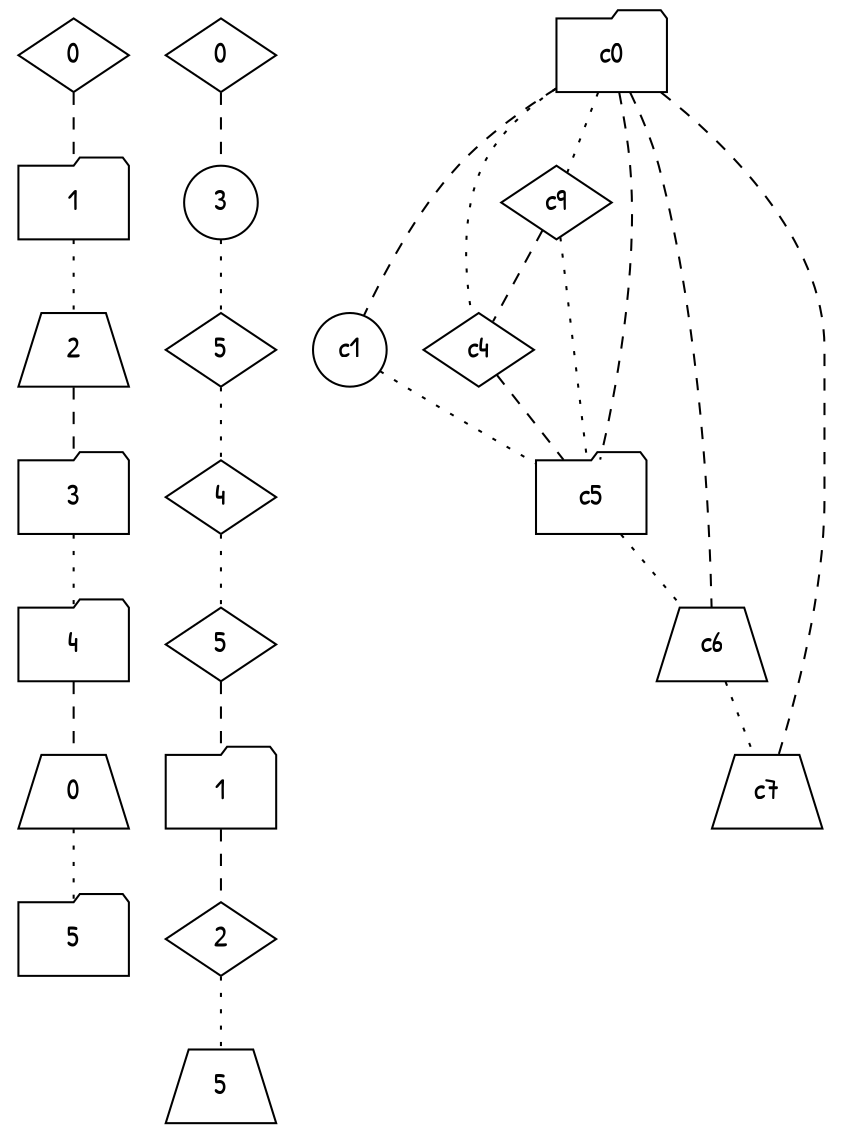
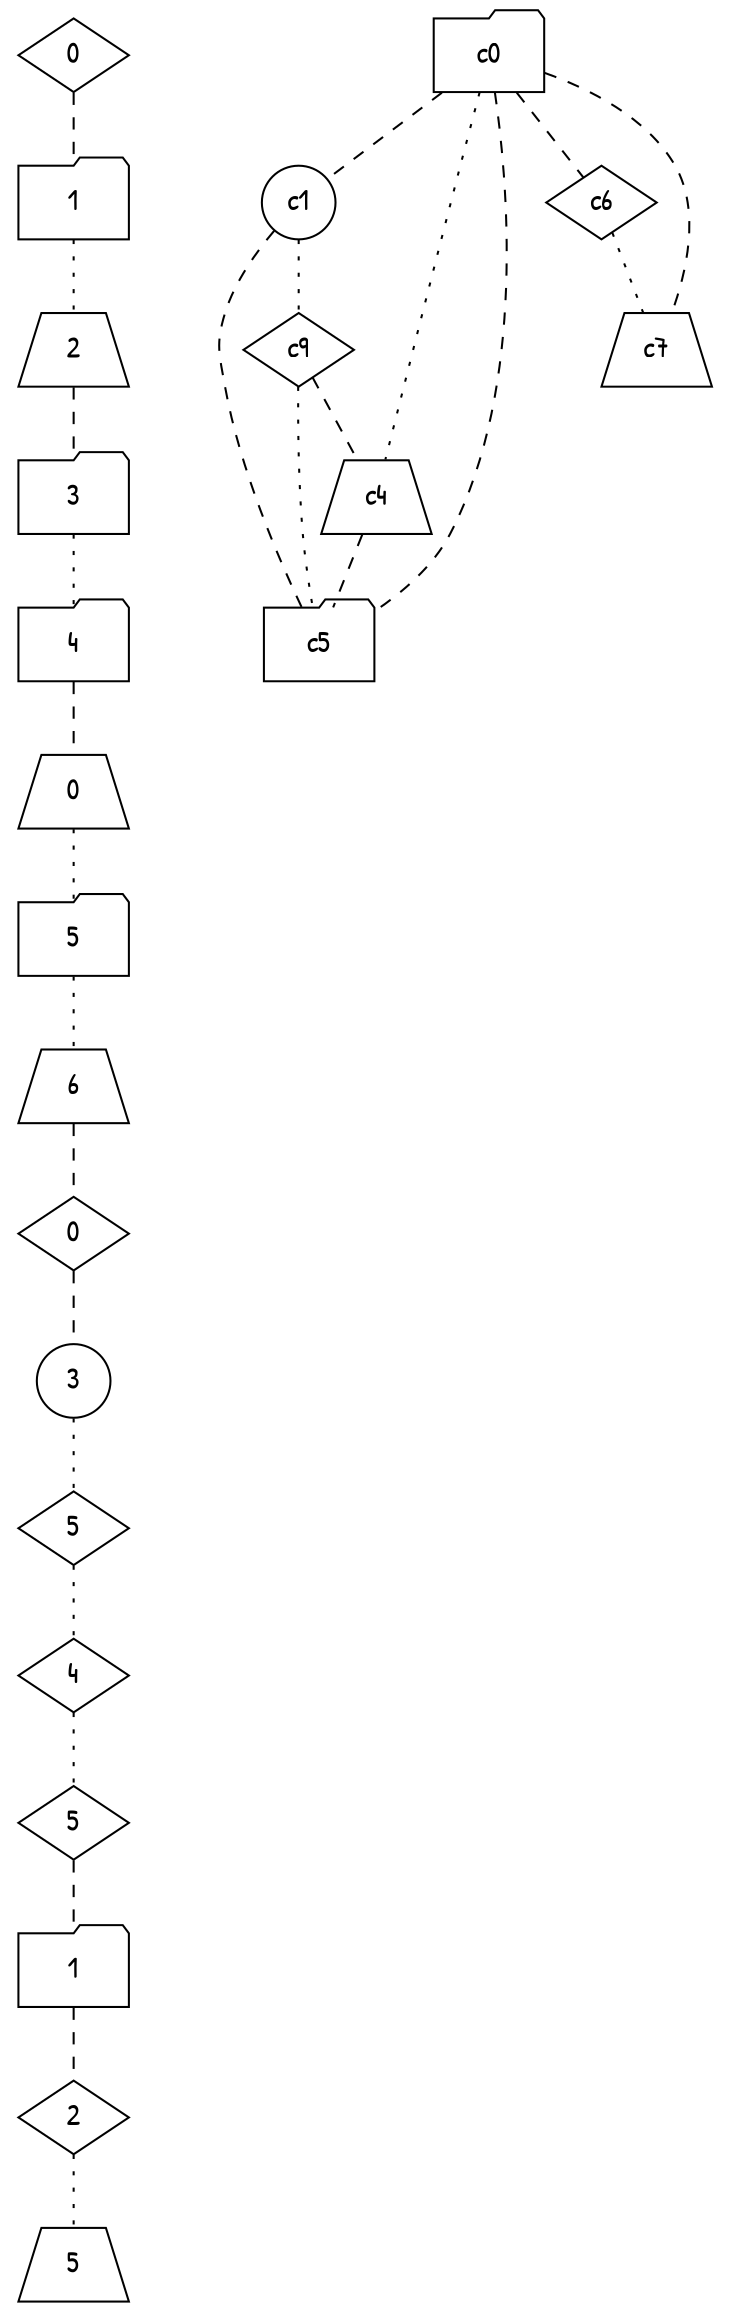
edge "c0" -- "c9": now "c1" -- "c9"
node "c4": shape diamond -> trapezium
edge "c1" -- "c5": style dotted -> dashed
edge "c5" -- "c6": removed
node "c6": shape trapezium -> diamond
node "6": added
